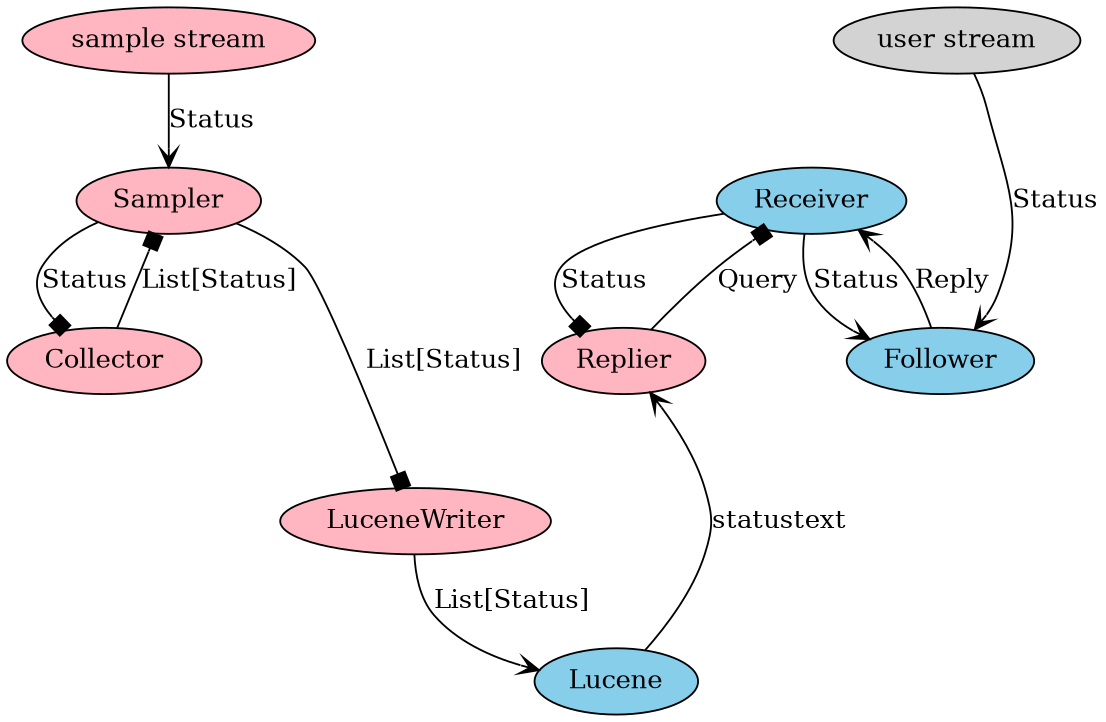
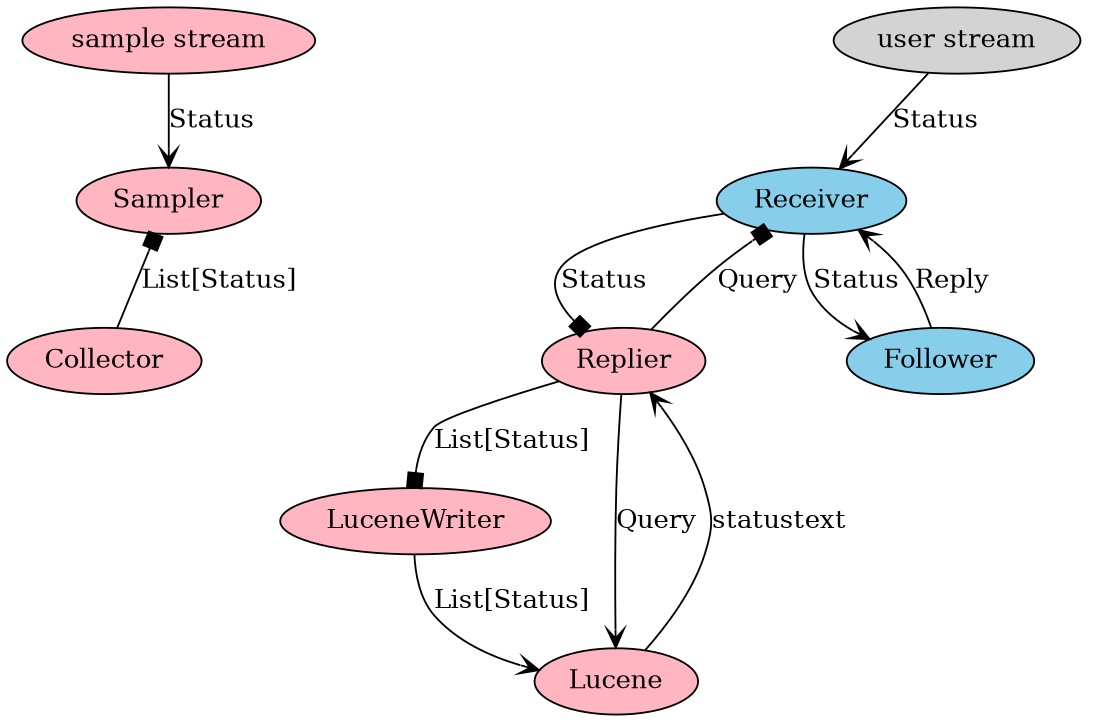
edge "user stream" -> "Follower": now "user stream" -> "Receiver"
edge "Sampler" -> "Collector": removed, label "Status"
edge "Sampler" -> "LuceneWriter": now "Replier" -> "LuceneWriter"
edge "Replier" -> "Lucene": added, label "Query"
node "Lucene": fillcolor skyblue -> lightpink
